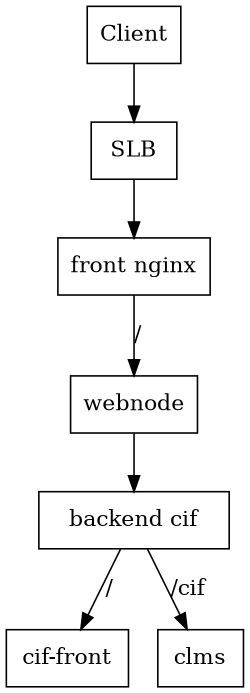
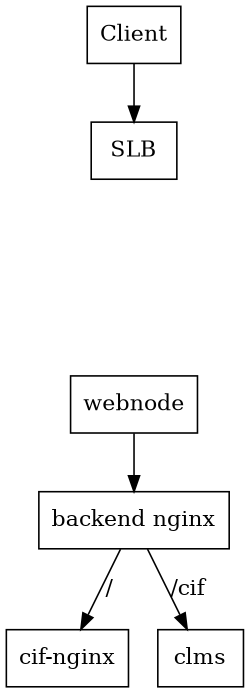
node "front nginx": removed
node "backend cif": label "backend cif" -> "backend nginx"
node "cif-front": label "cif-front" -> "cif-nginx"
